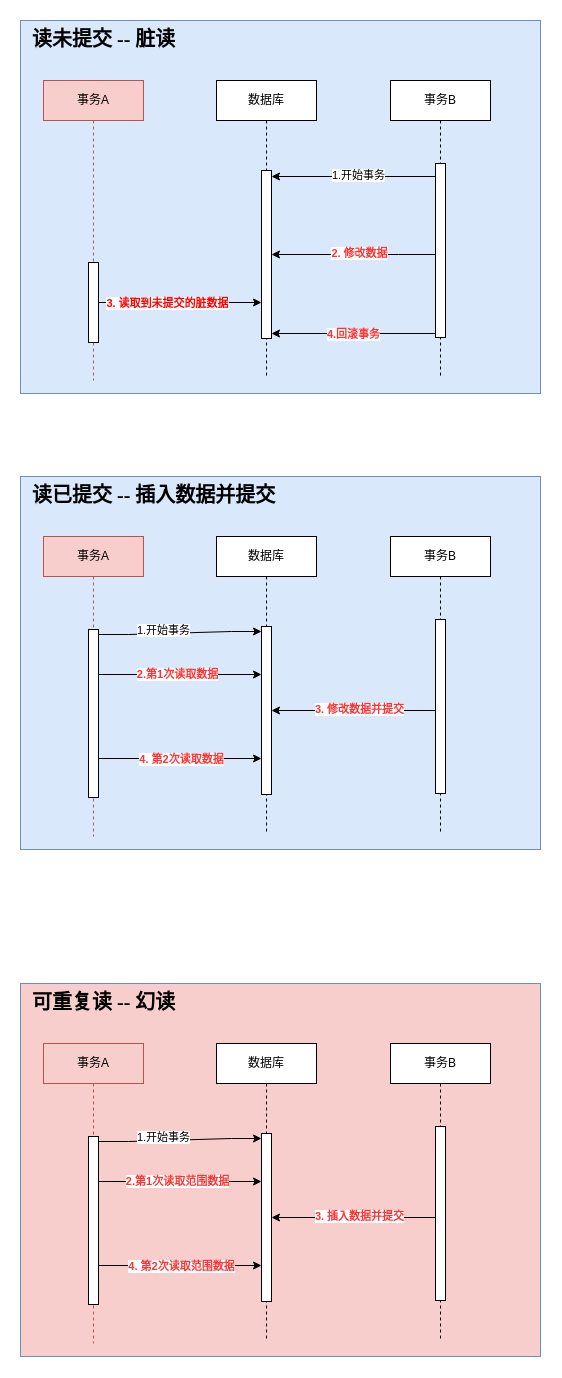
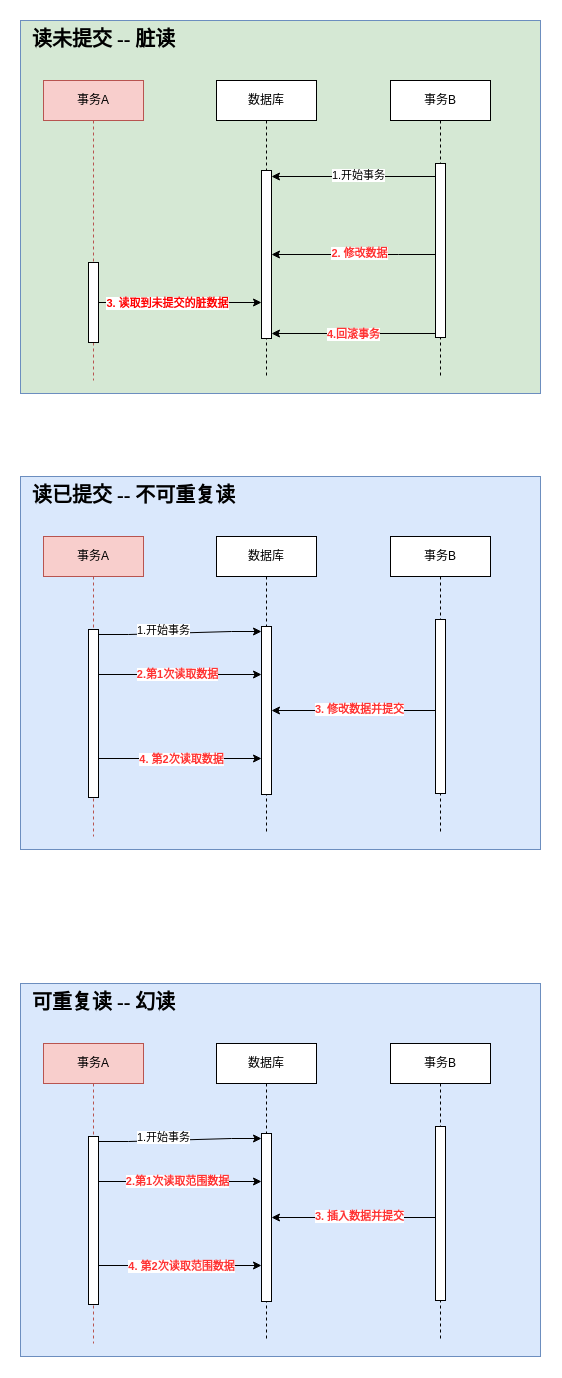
node "读未提交 -- 脏读": fillcolor #dae8fc -> #d5e8d4
node "读已提交 -- 插入数据并提交": label "读已提交 -- 插入数据并提交" -> "读已提交 -- 不可重复读"
node "可重复读 -- 幻读": fillcolor #f8cecc -> #dae8fc
